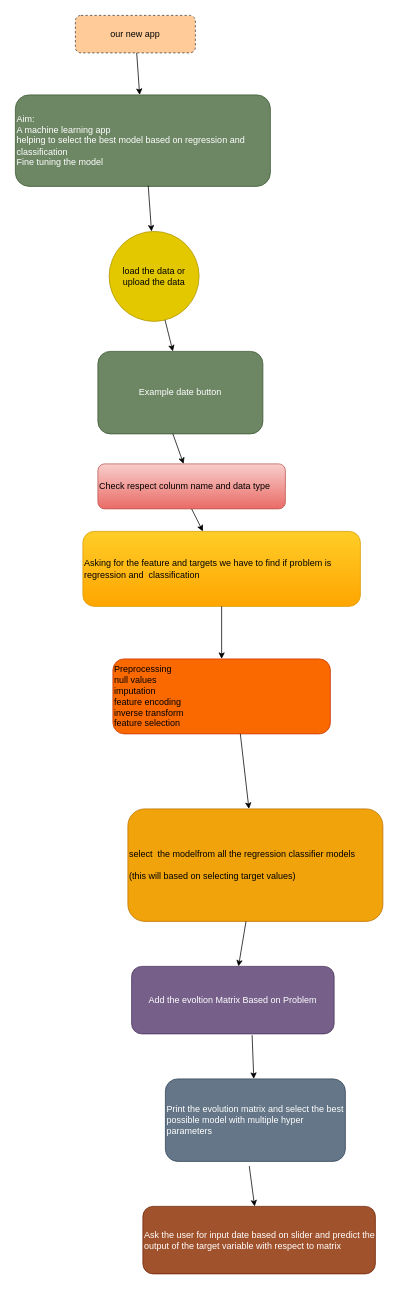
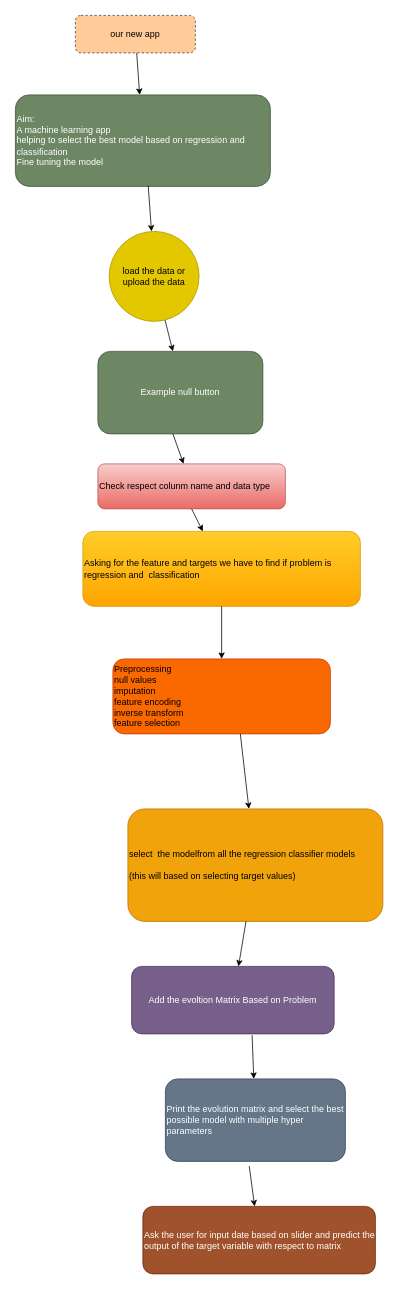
node "Example date button": label "Example date button" -> "Example null button"
